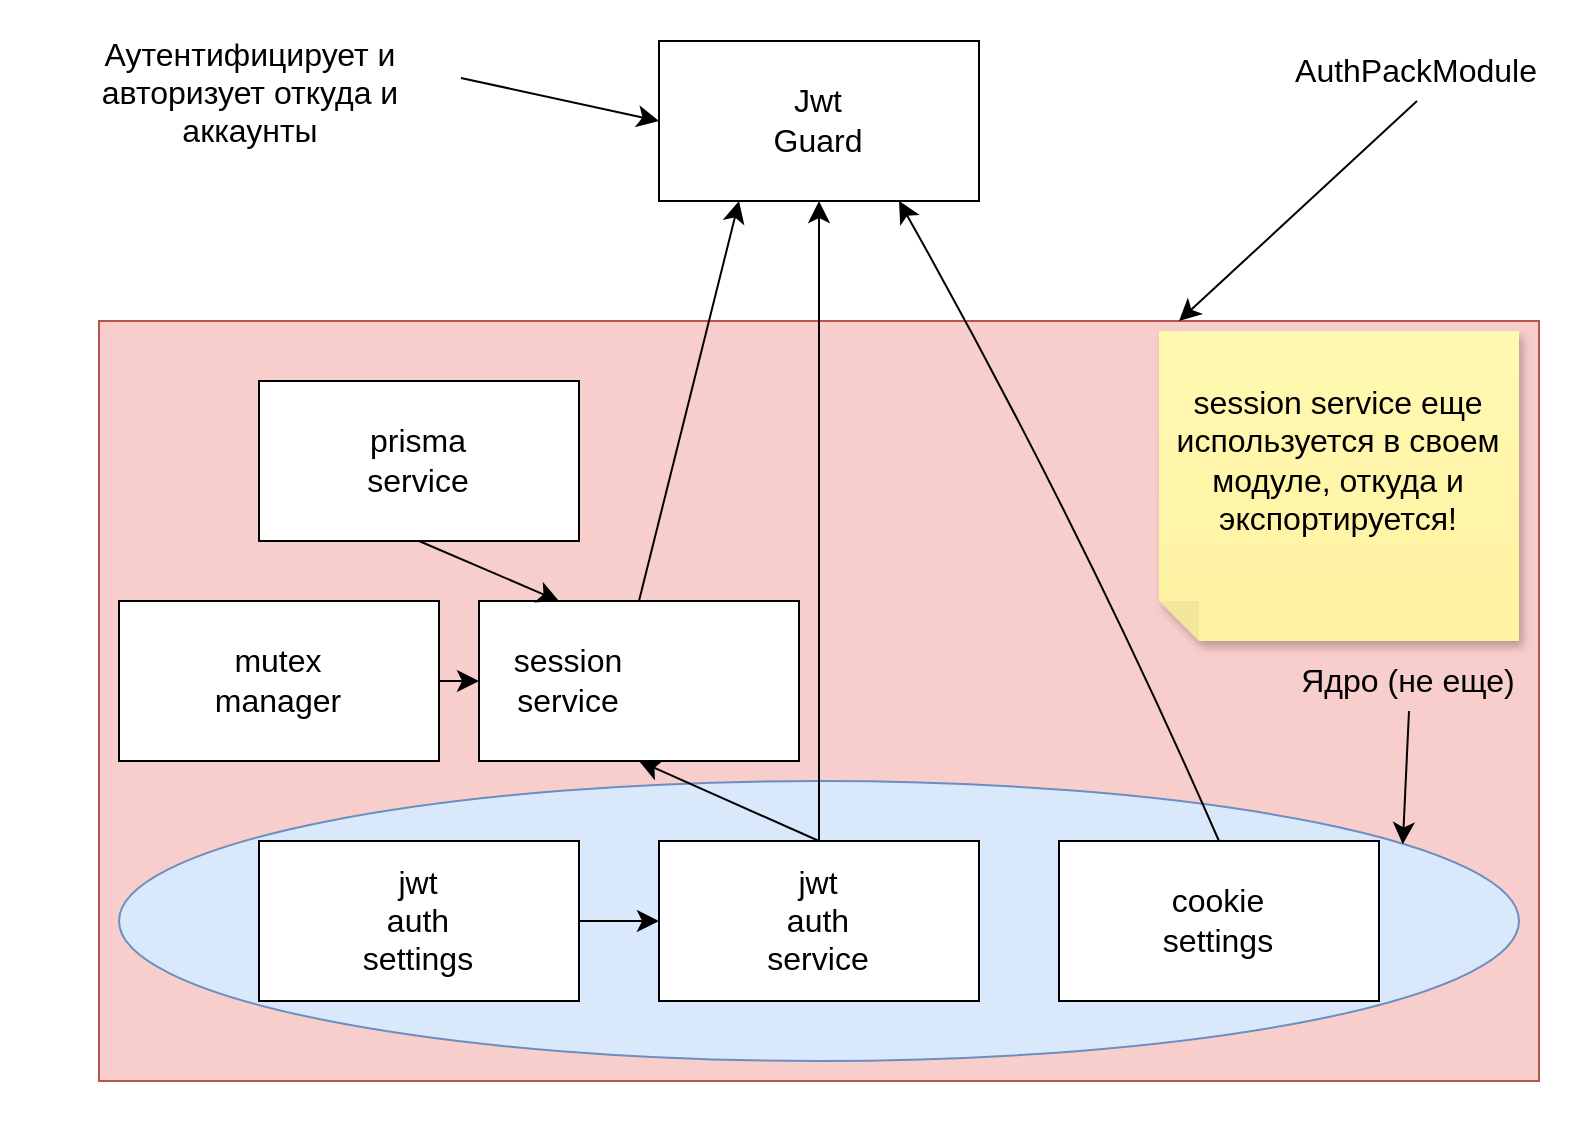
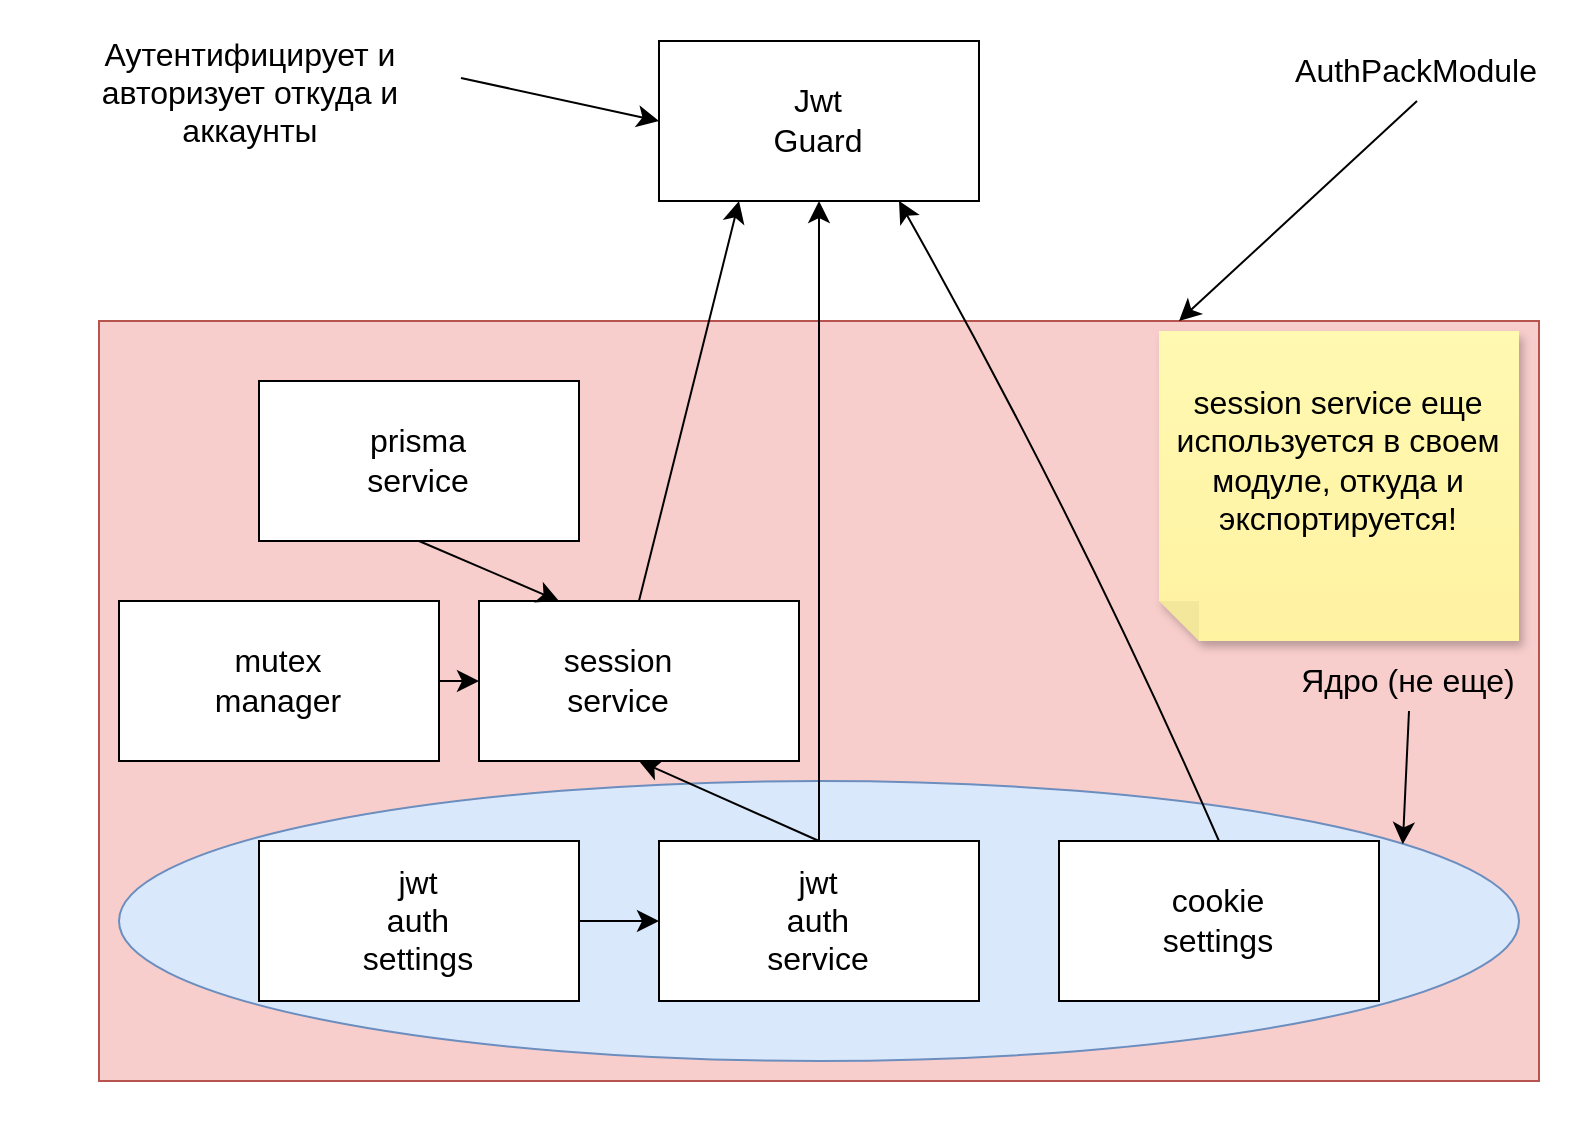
node "session service": moved (569, 681) -> (619, 681)
